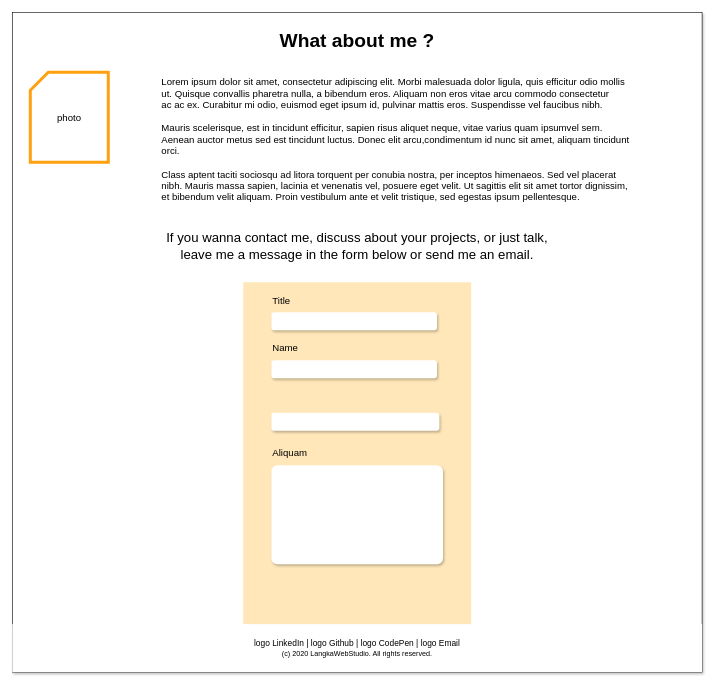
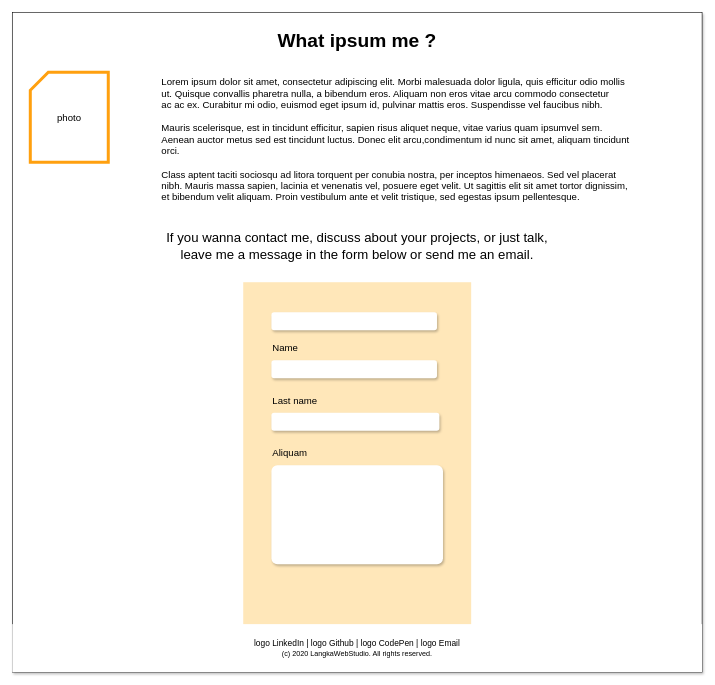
node "What about me ?": label "What about me ?" -> "What ipsum me ?"
node "Title": removed
node "Last name": added
